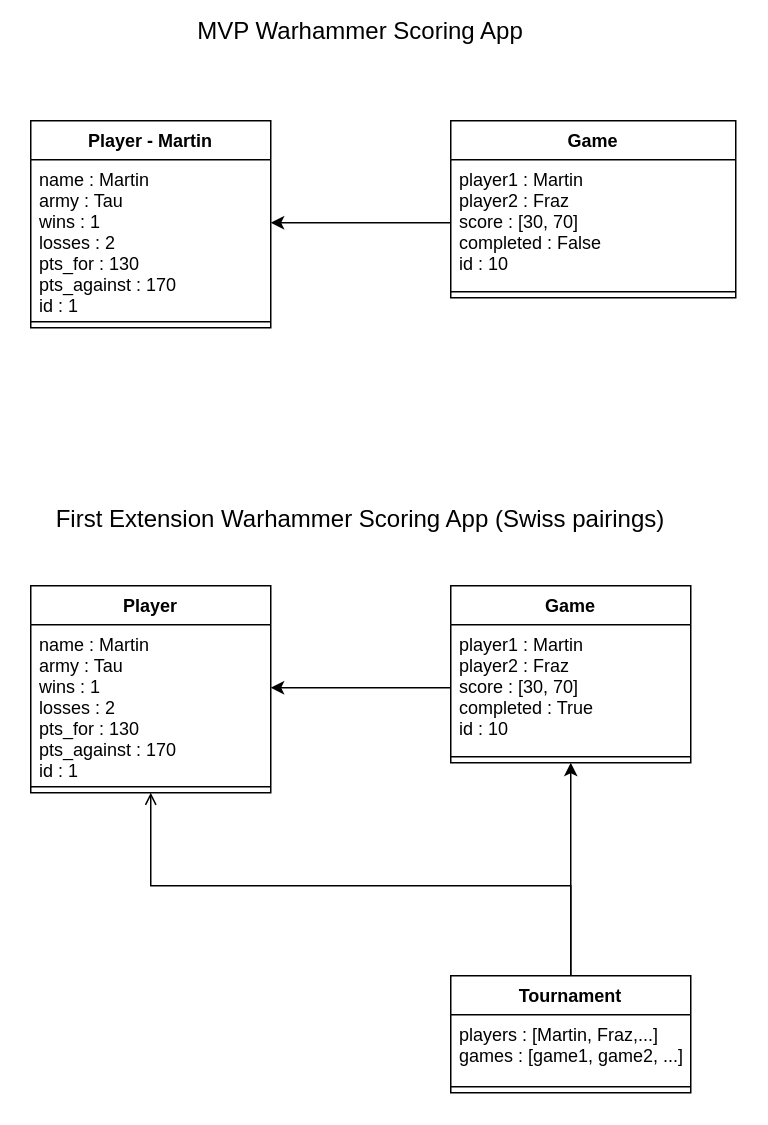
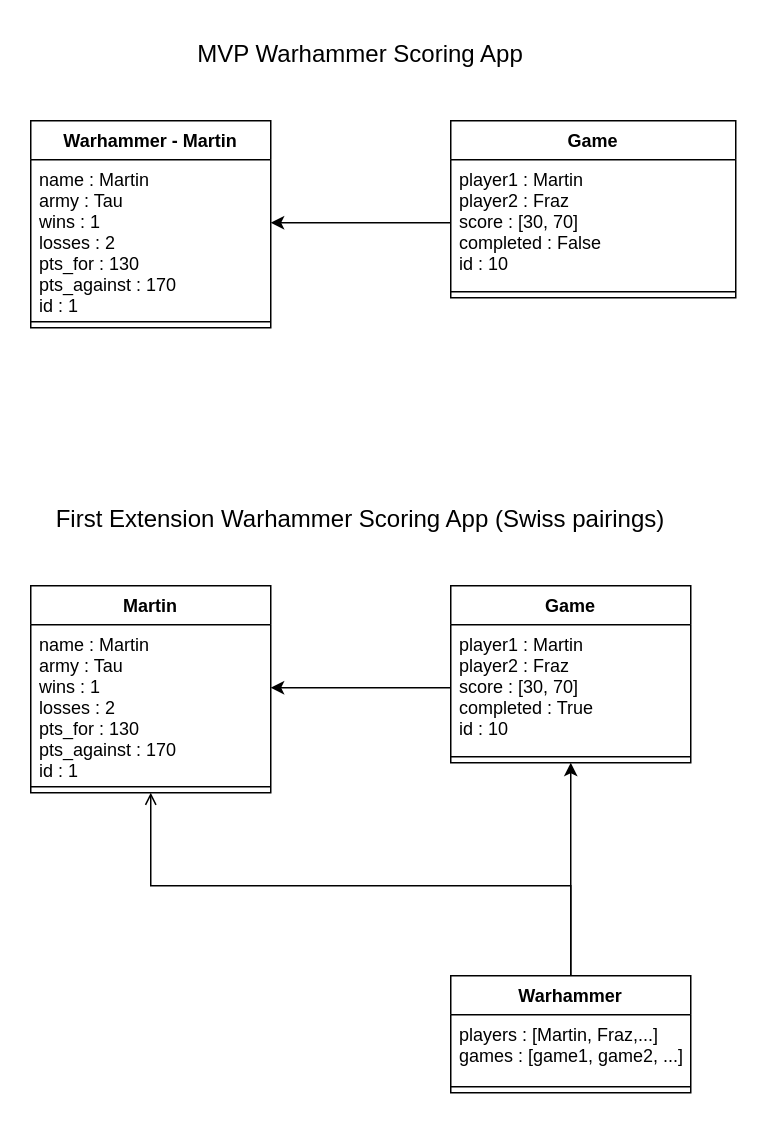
node "MVP Warhammer Scoring App": moved (361, 31) -> (361, 53)
node "Player - Martin": label "Player - Martin" -> "Warhammer - Martin"
node "Player": label "Player" -> "Martin"
node "Tournament": label "Tournament" -> "Warhammer"
